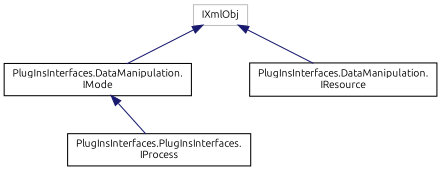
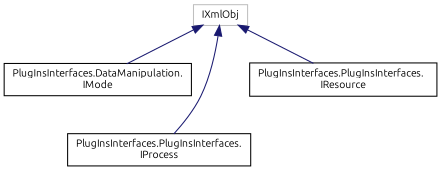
node "PlugInsInterfaces.DataManipulation. IResource": label "PlugInsInterfaces.DataManipulation. IResource" -> "PlugInsInterfaces.PlugInsInterfaces. IResource"
edge "PlugInsInterfaces.PlugInsInterfaces. IProcess" -> "PlugInsInterfaces.DataManipulation. IMode": now "PlugInsInterfaces.PlugInsInterfaces. IProcess" -> "IXmlObj"
